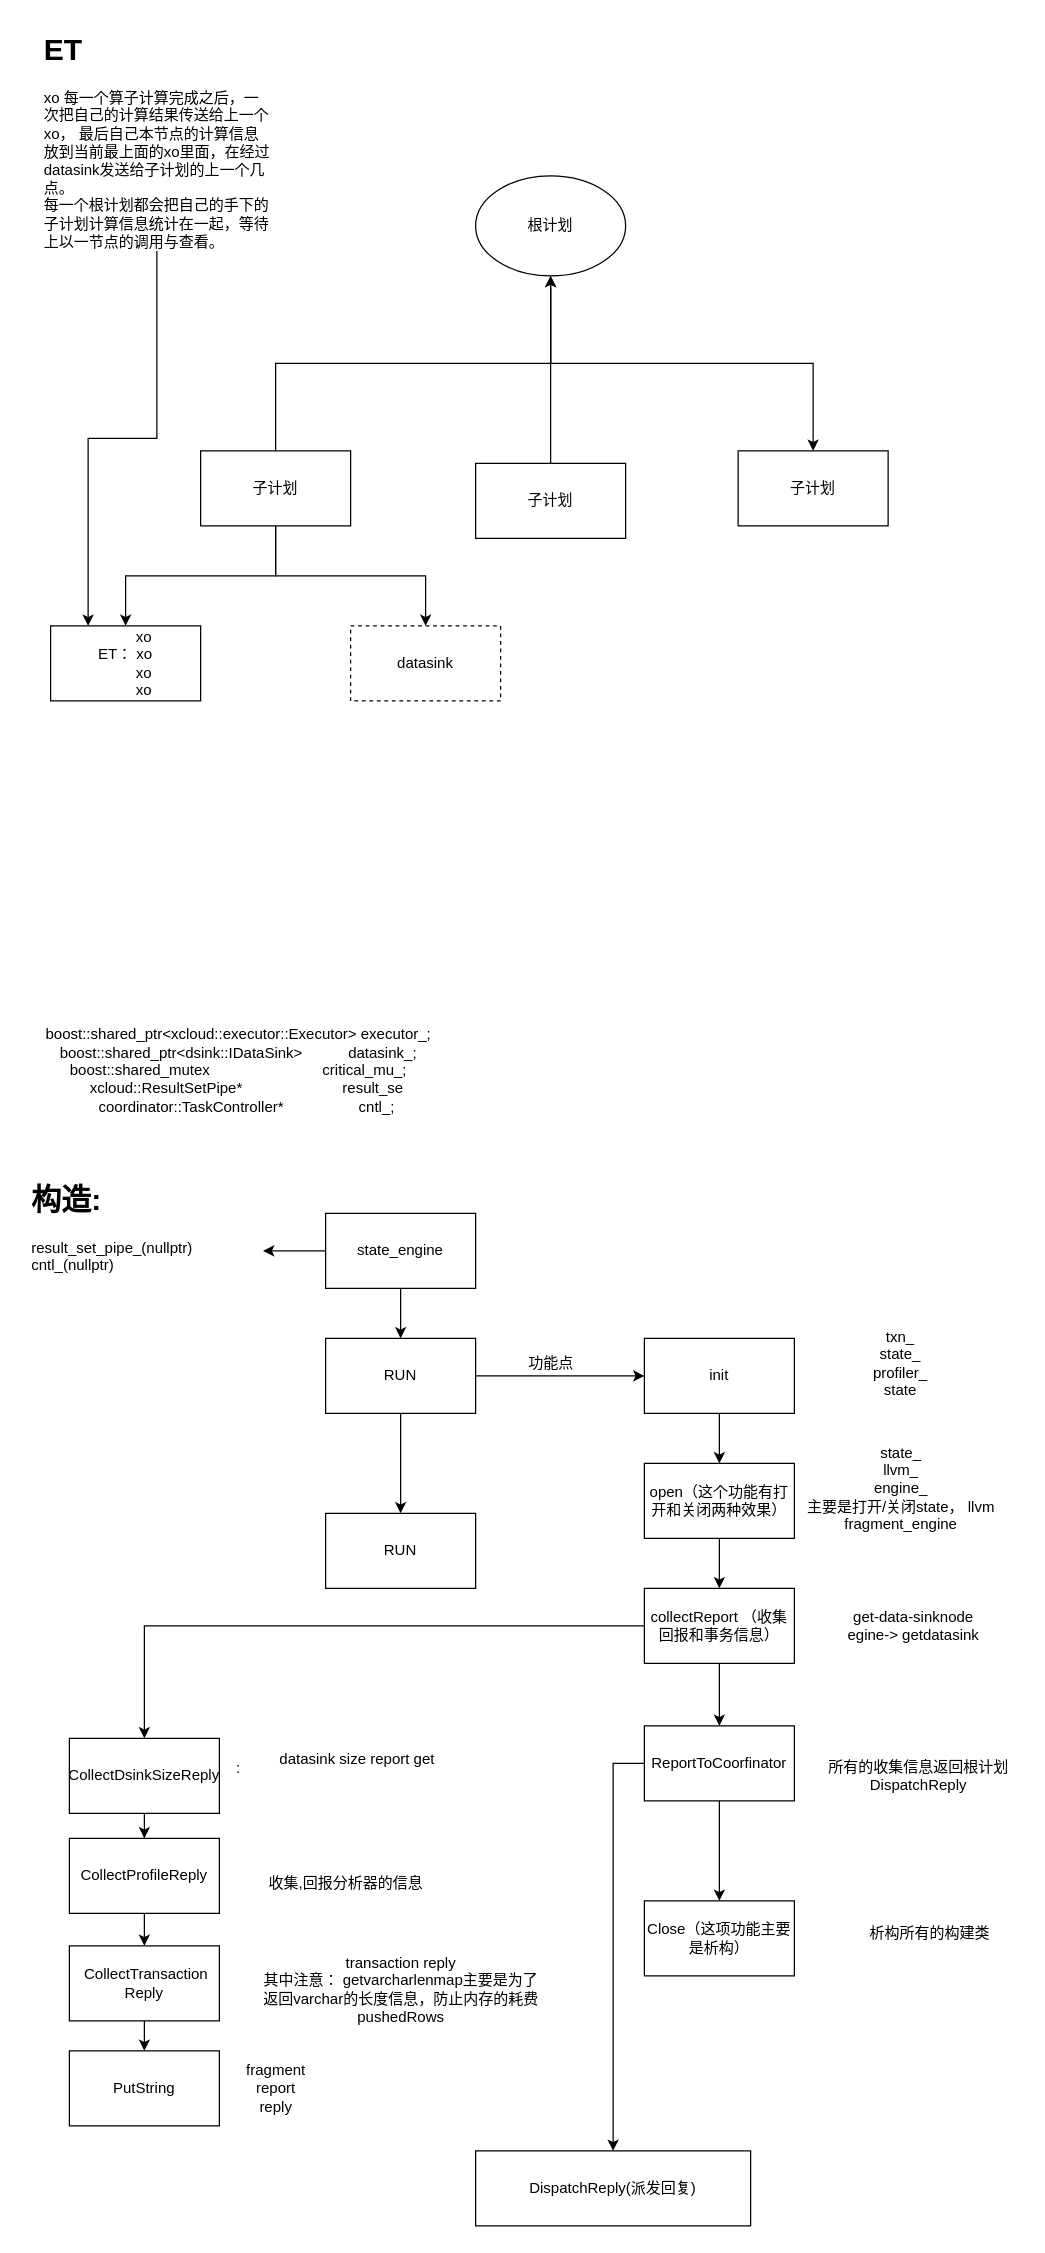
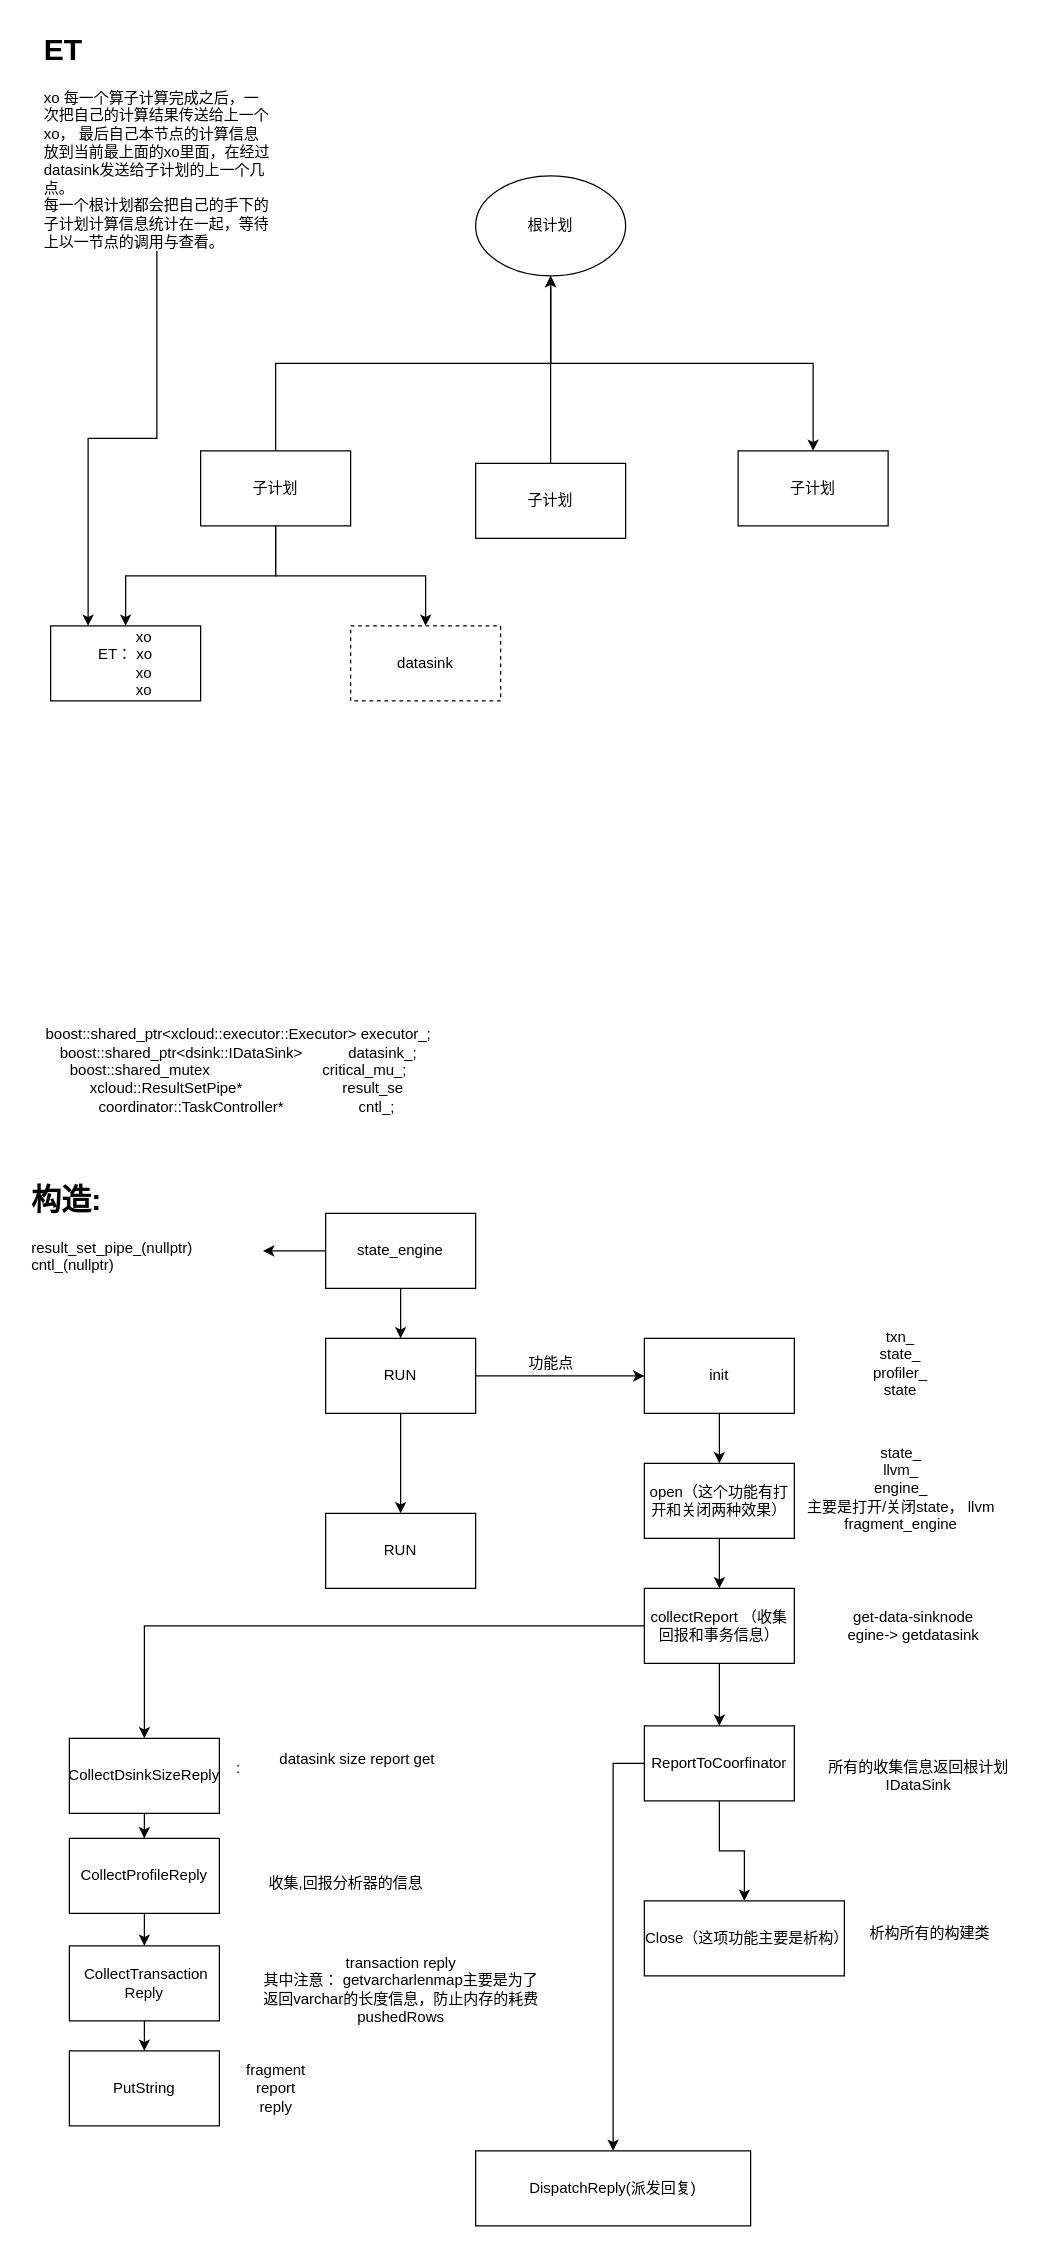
node "所有的收集信息返回根计划 DispatchReply": label "所有的收集信息返回根计划 DispatchReply" -> "所有的收集信息返回根计划 IDataSink"
node "Close（这项功能主要是析构）": size 150x75 -> 200x75
